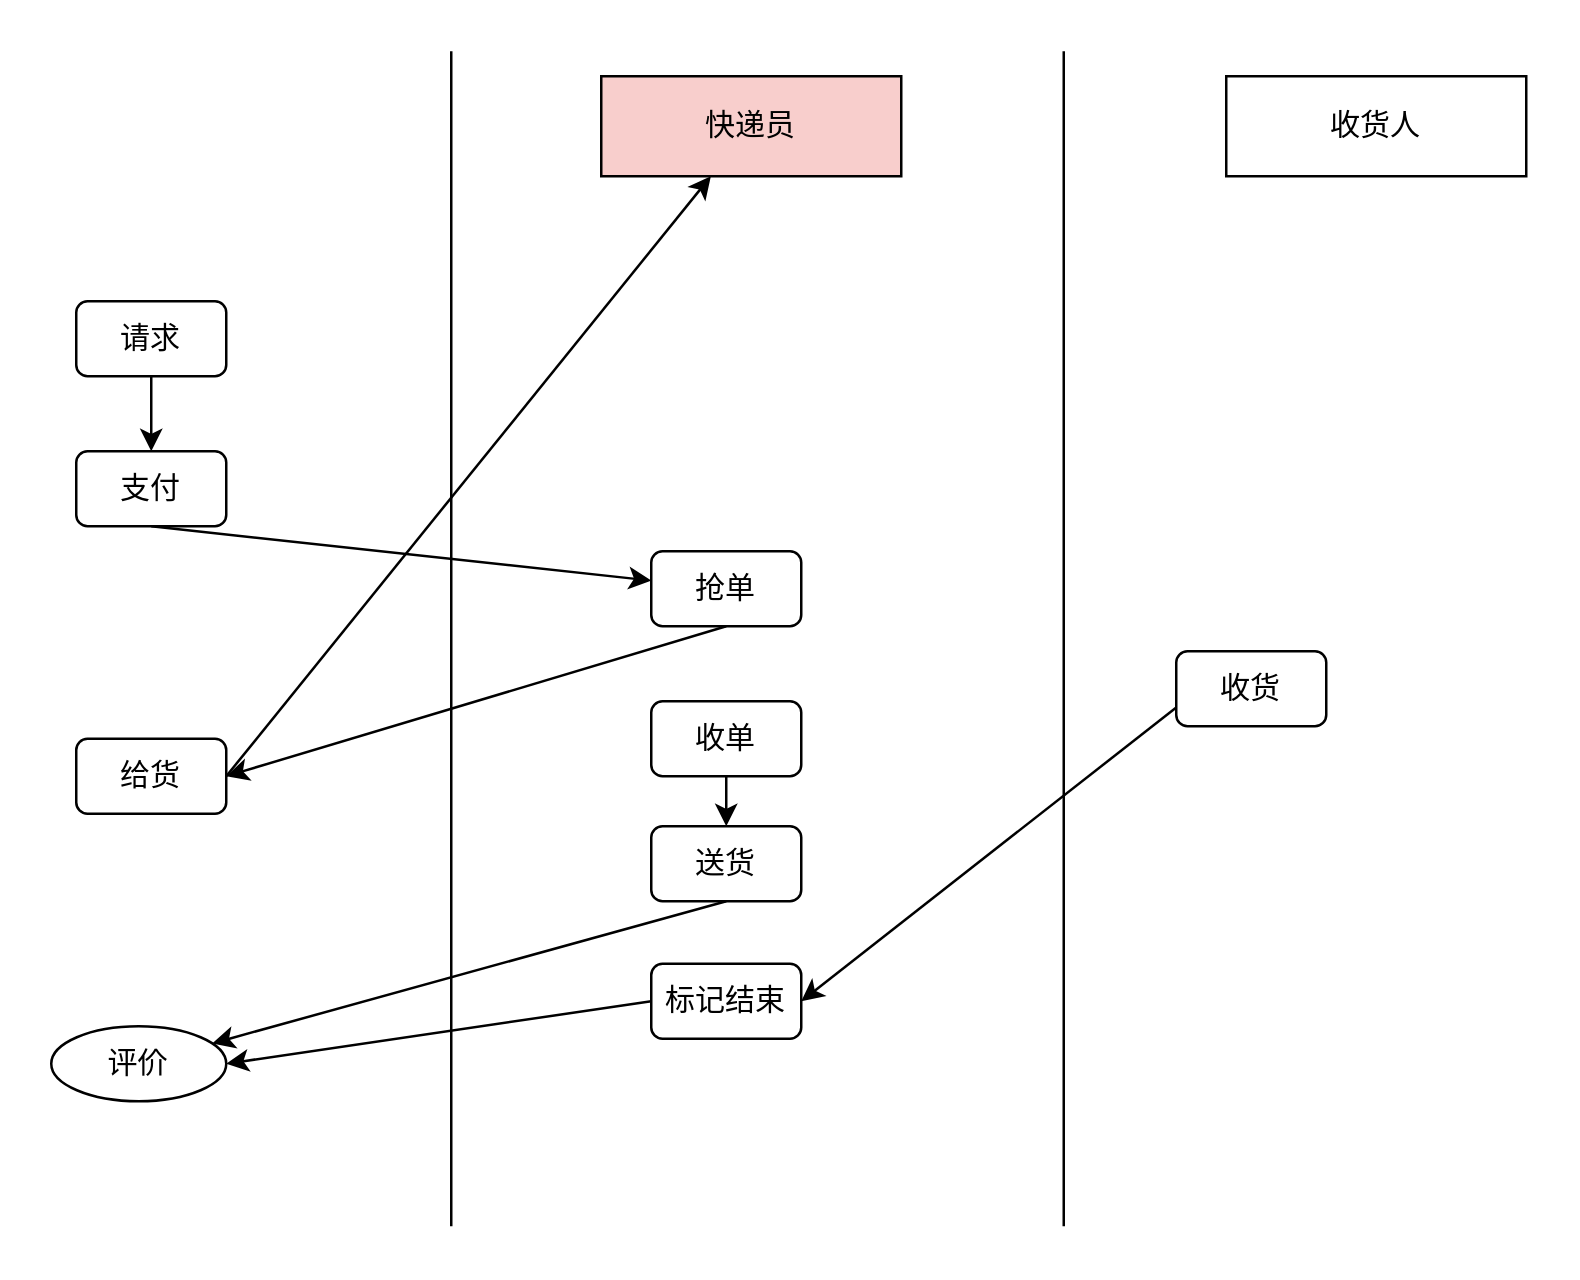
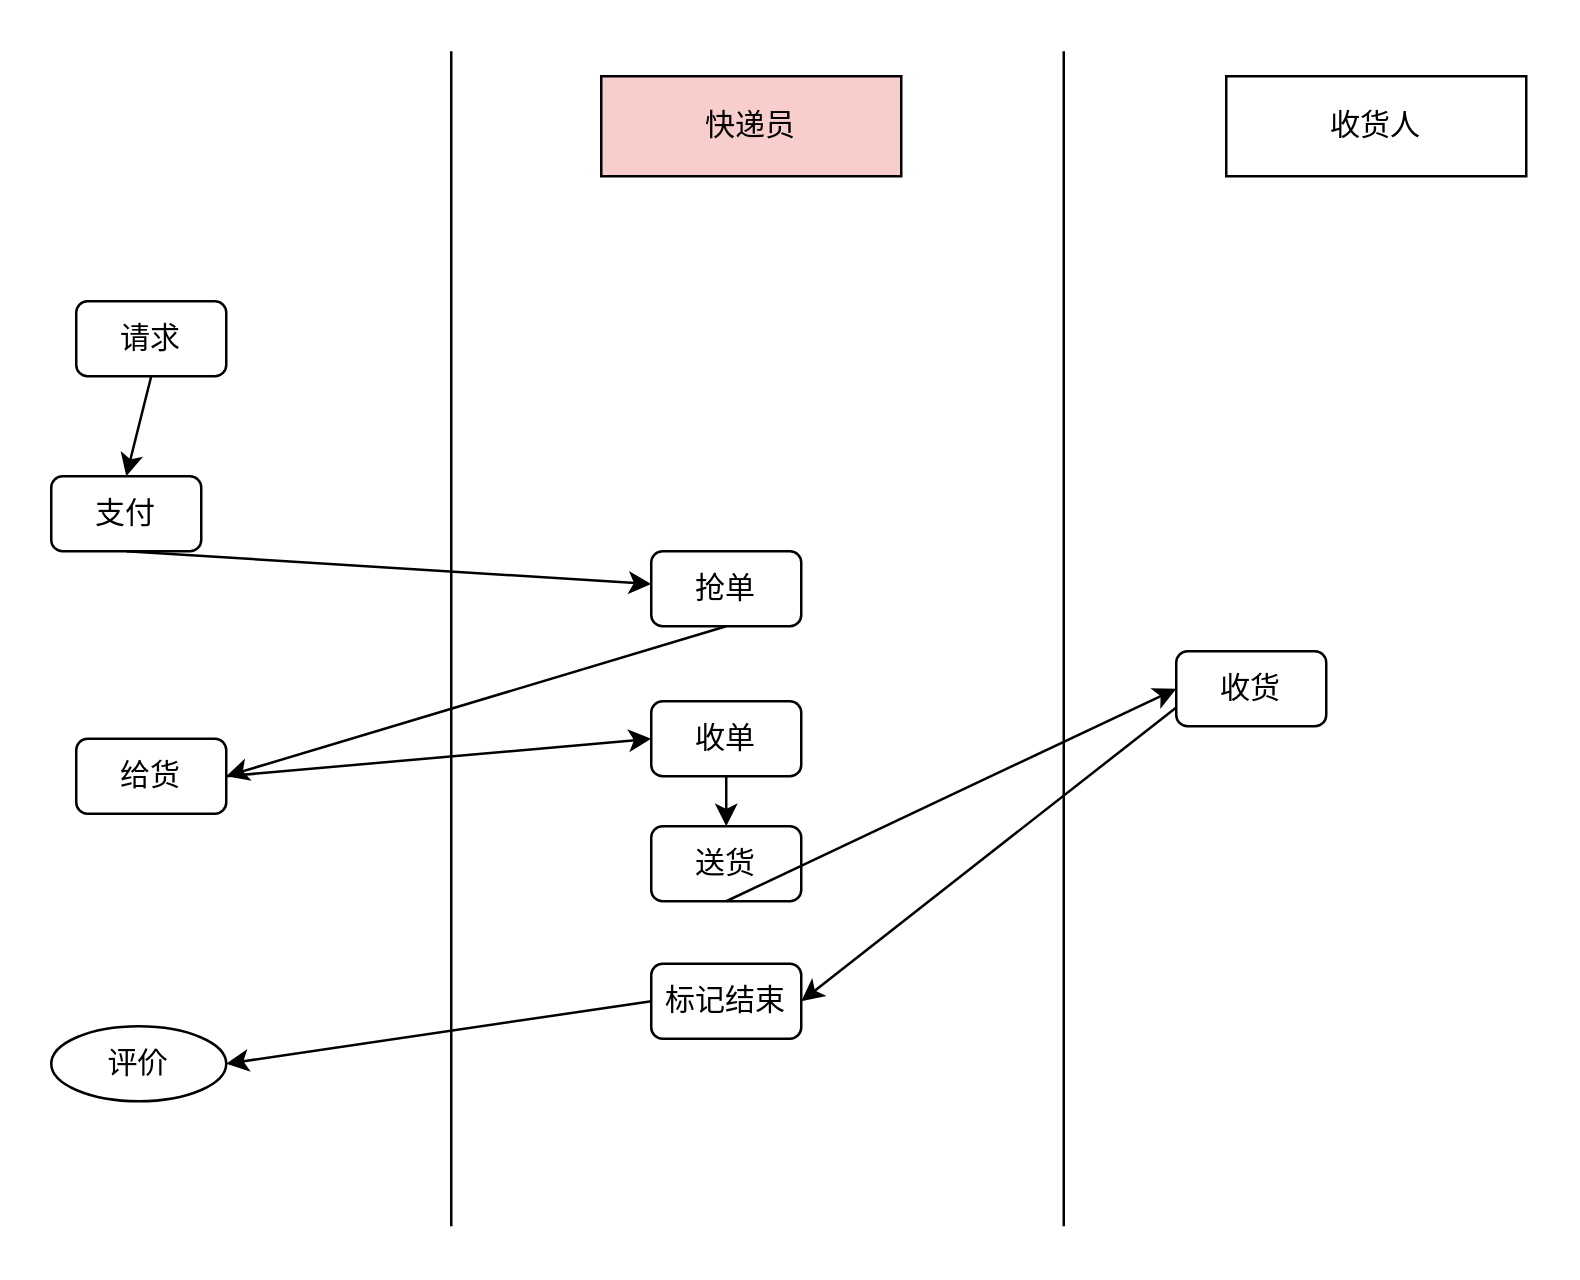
edge "给货" -> "快递员": now "给货" -> "收单"
node "支付": moved (151, 489) -> (126, 514)
edge "送货" -> "评价": now "送货" -> "收货"
